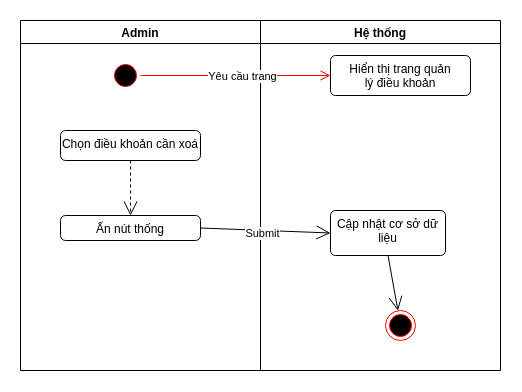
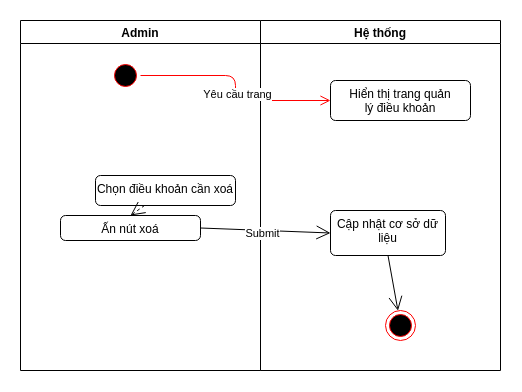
node "Hiển thị trang quản lý điều khoản": moved (401, 76) -> (401, 101)
node "Chọn điều khoản cần xoá": moved (131, 146) -> (166, 191)
node "Ấn nút thống": label "Ấn nút thống" -> "Ấn nút xoá"
